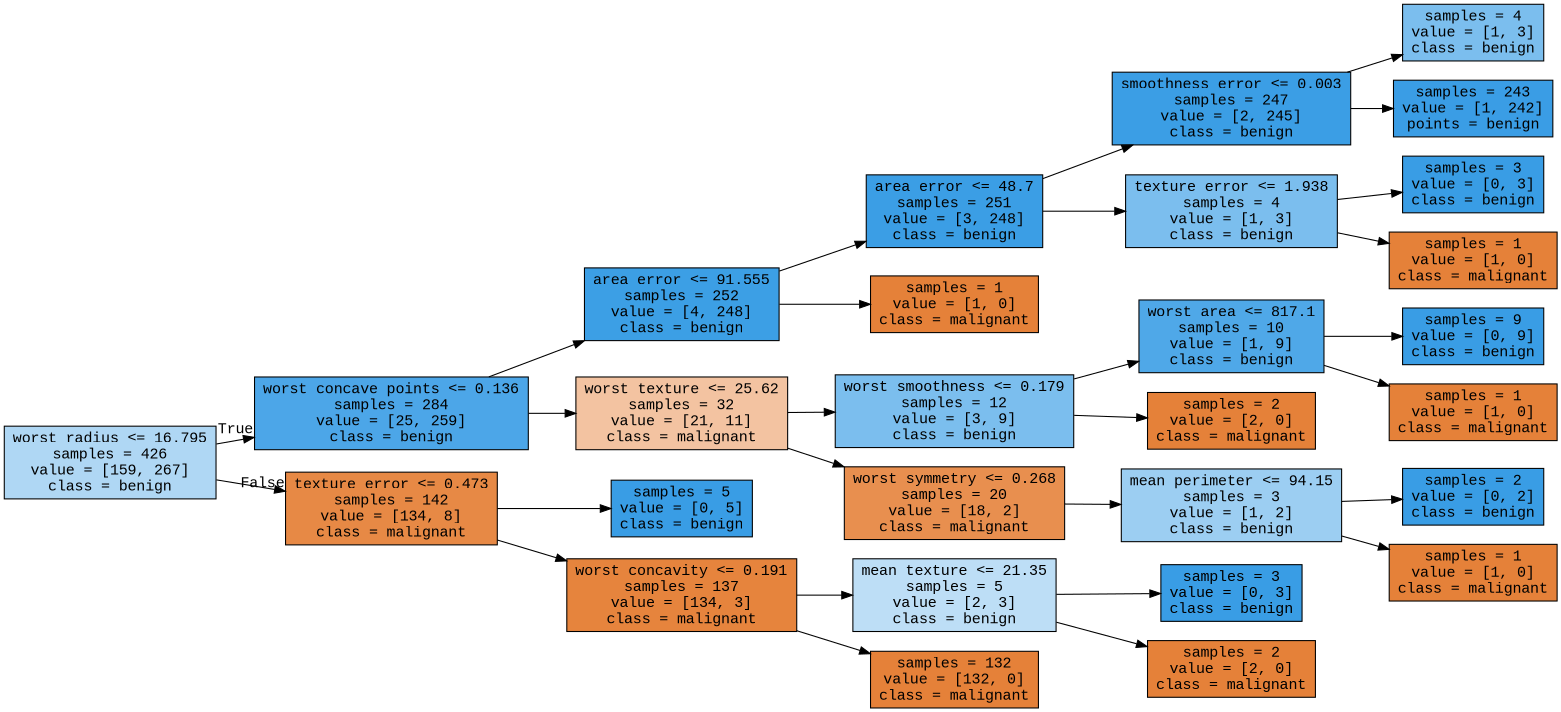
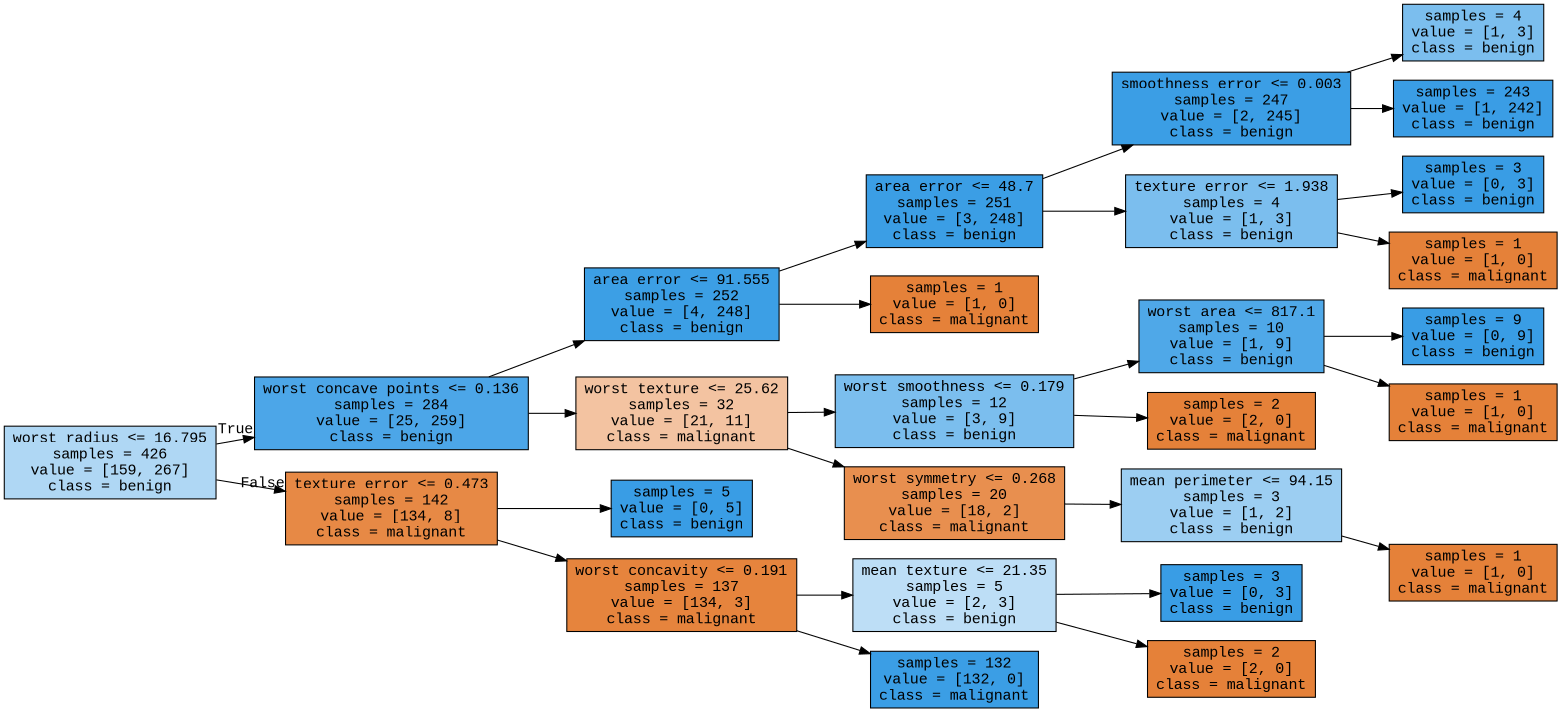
node "samples = 243 value = [1, 242] points = benign": label "samples = 243 value = [1, 242] points = benign" -> "samples = 243 value = [1, 242] class = benign"
node "samples = 2 value = [0, 2] class = benign": removed
node "samples = 132 value = [132, 0] class = malignant": fillcolor #e58139 -> #3b9ee5
